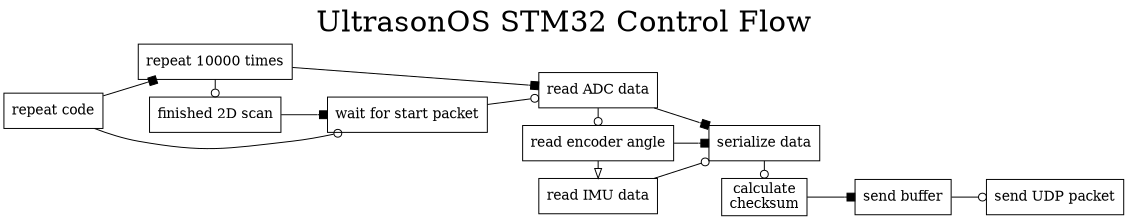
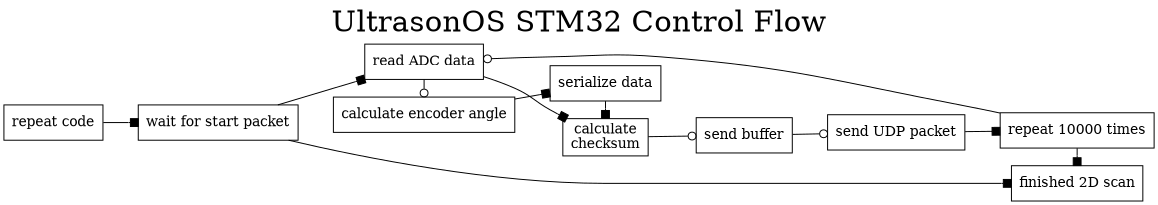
edge "repeat 10000 times" -> "read ADC data": arrowhead box -> odot
edge "repeat 10000 times" -> "finished 2D scan": arrowhead odot -> box
edge "repeat code" -> "repeat 10000 times": now "send UDP packet" -> "repeat 10000 times"
edge "wait for start packet" -> "read ADC data": arrowhead odot -> box
edge "finished 2D scan" -> "wait for start packet": reversed
edge "read ADC data" -> "serialize data": now "read ADC data" -> "calculate checksum"
node "read encoder angle": label "read encoder angle" -> "calculate encoder angle"
edge "repeat code" -> "wait for start packet": arrowhead odot -> box
edge "serialize data" -> "calculate checksum": arrowhead odot -> box
node "read IMU data": removed
edge "calculate checksum" -> "send buffer": arrowhead box -> odot
